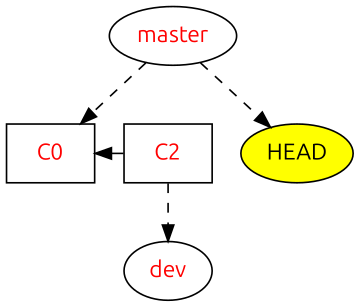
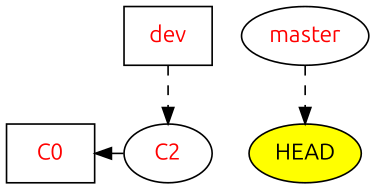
edge "master" -> "C0": removed
node "C2": shape box -> ellipse
edge "C2" -> "dev": reversed
node "dev": shape ellipse -> box
